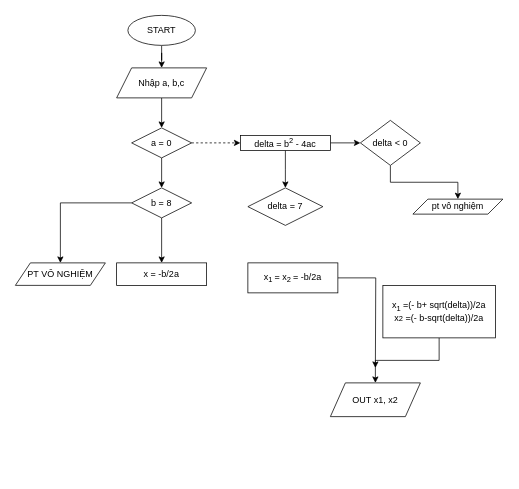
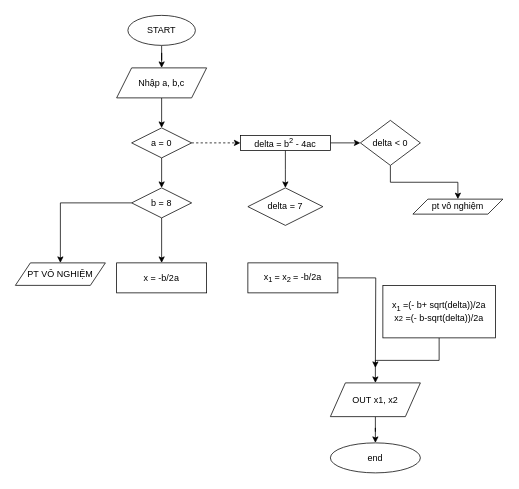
node "x = -b/2a": size 90x23 -> 90x30
edge "OUT x1, x2" -> "end": added
node "end": added
